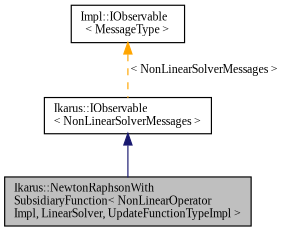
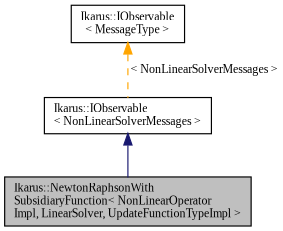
node "Impl::IObservable < MessageType >": label "Impl::IObservable < MessageType >" -> "Ikarus::IObservable < MessageType >"
